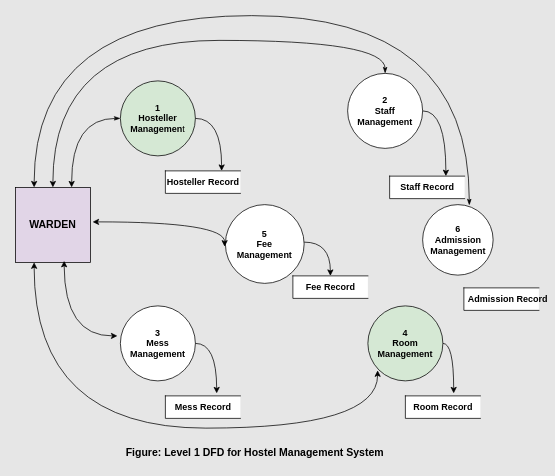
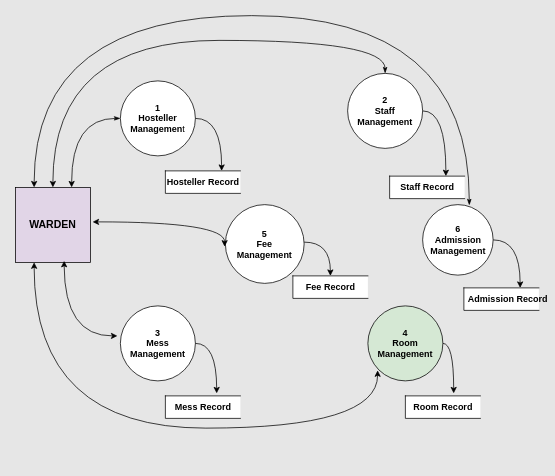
node "1 Hosteller Management": fillcolor #d5e8d4 -> #ffffff
edge "6 Admission Management" -> "Admission Record": added
node "Figure: Level 1 DFD for Hostel Management System": removed
